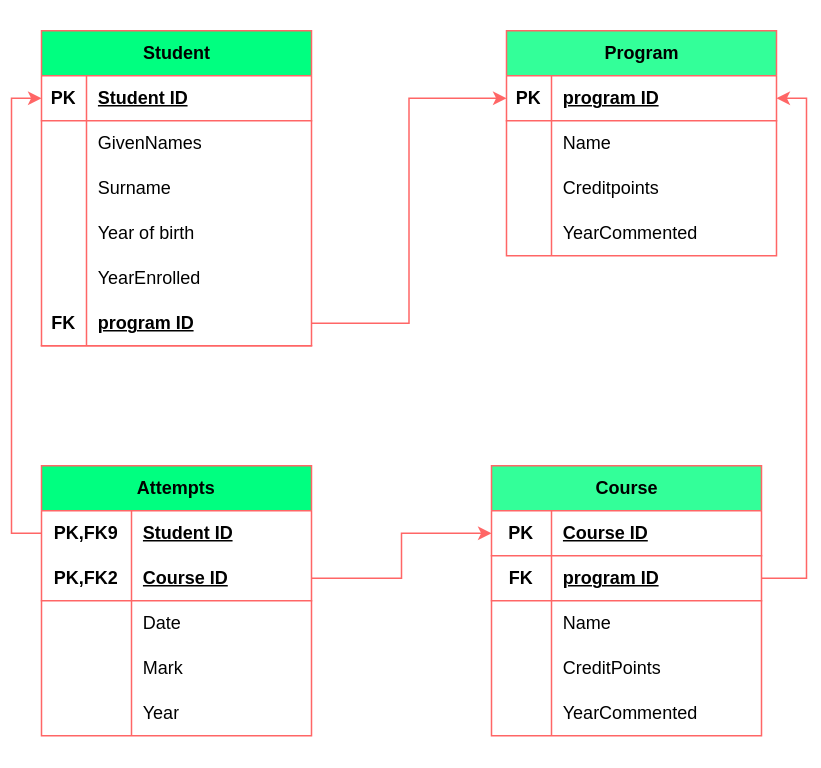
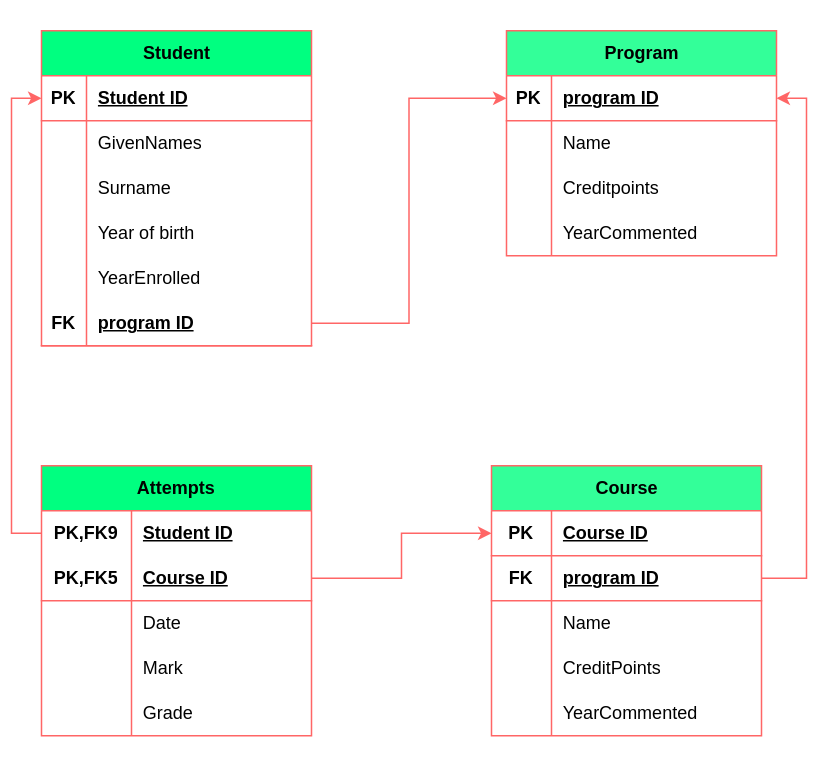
node "PK,FK2": label "PK,FK2" -> "PK,FK5"
node "Year": label "Year" -> "Grade"
